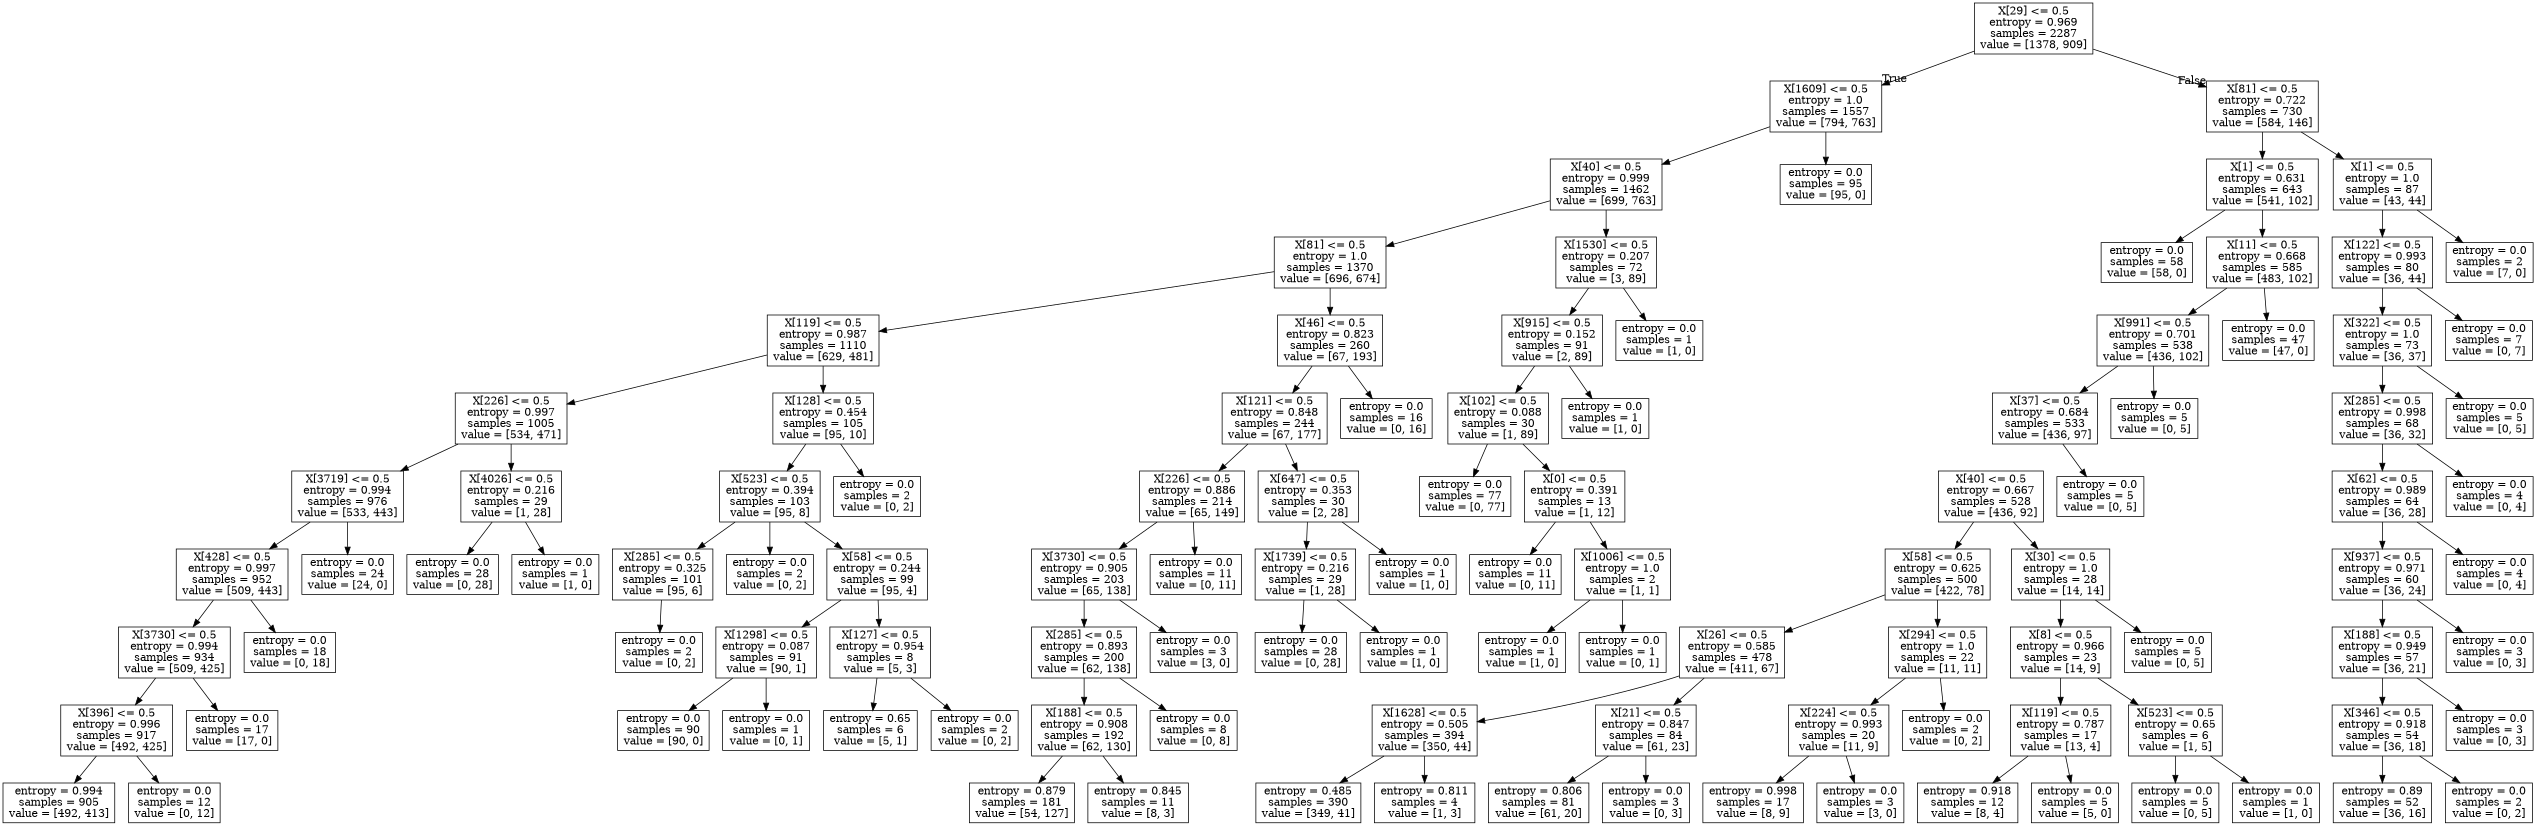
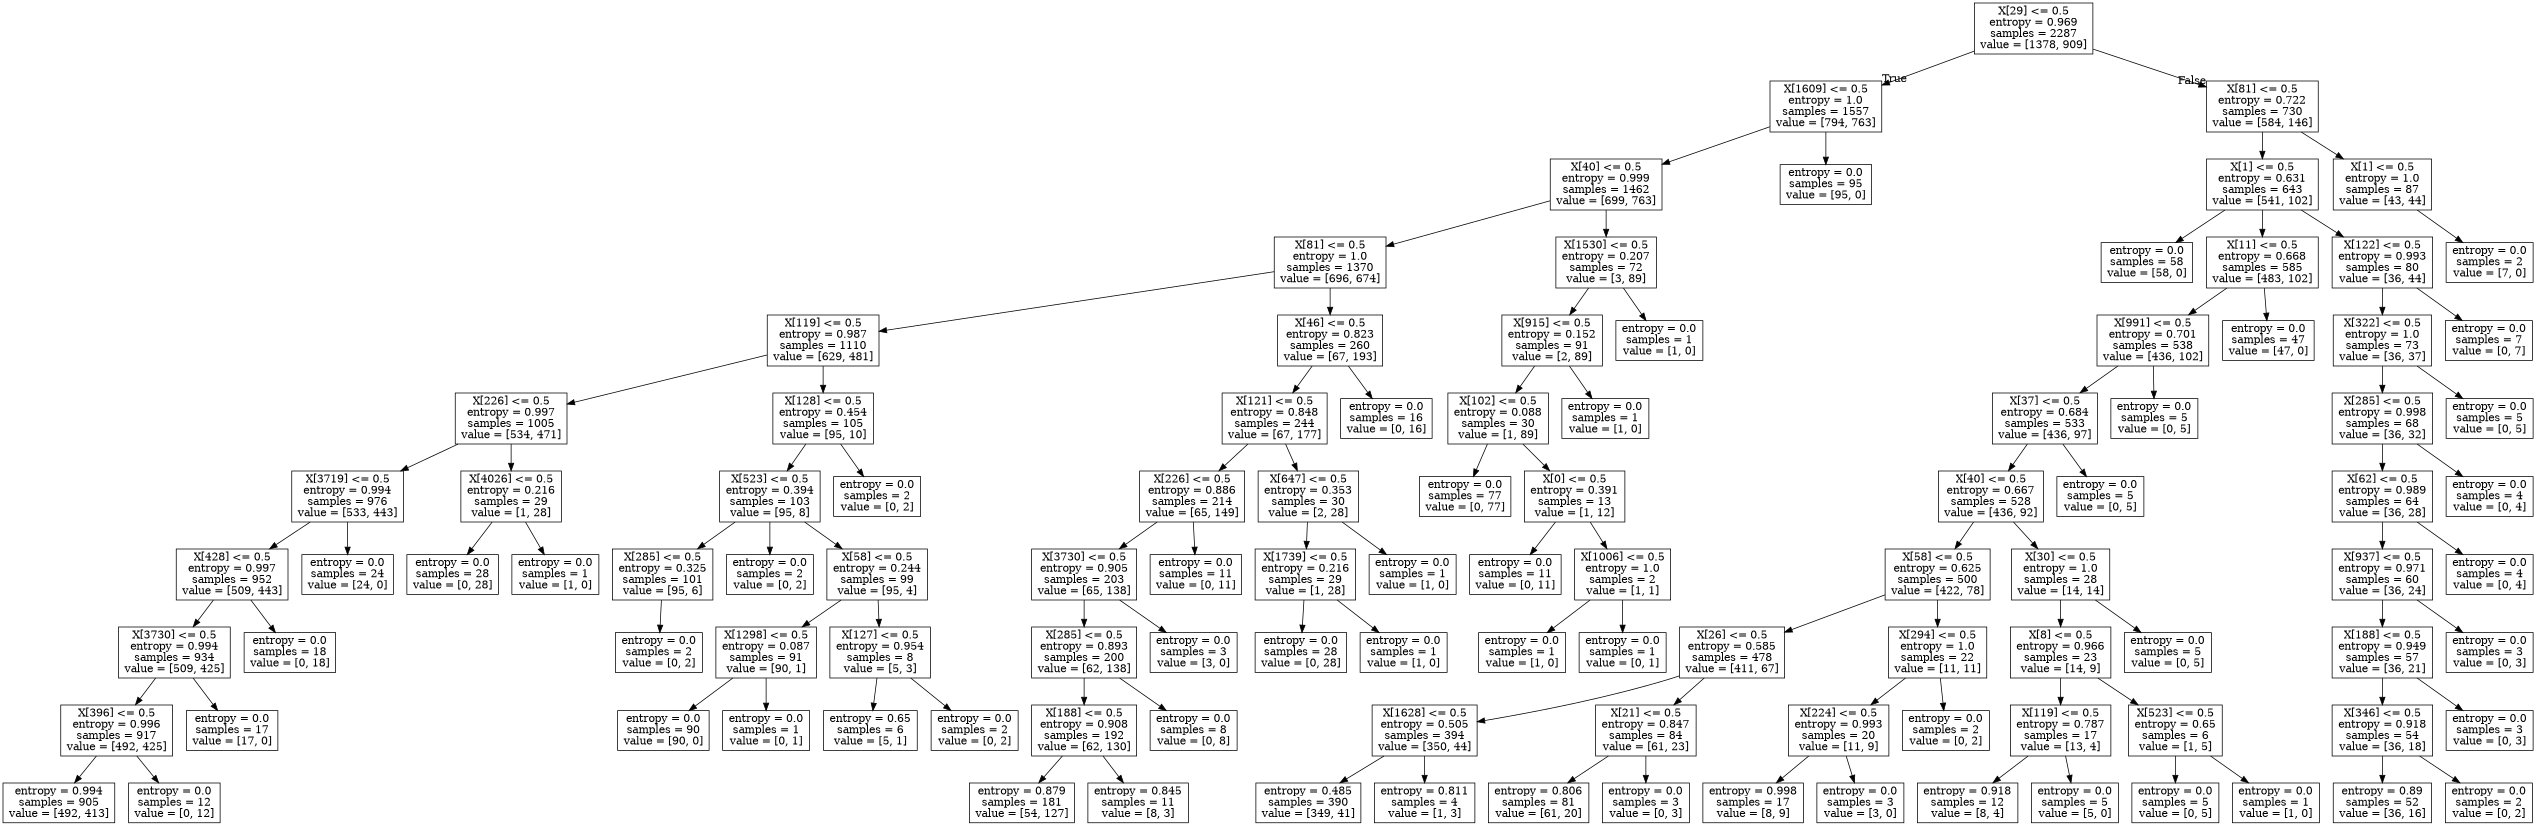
edge "X[1] <= 0.5 entropy = 1.0 samples = 87 value = [43, 44]" -> "X[122] <= 0.5 entropy = 0.993 samples = 80 value = [36, 44]": now "X[1] <= 0.5 entropy = 0.631 samples = 643 value = [541, 102]" -> "X[122] <= 0.5 entropy = 0.993 samples = 80 value = [36, 44]"
edge "X[37] <= 0.5 entropy = 0.684 samples = 533 value = [436, 97]" -> "X[40] <= 0.5 entropy = 0.667 samples = 528 value = [436, 92]": added
